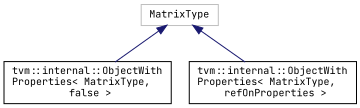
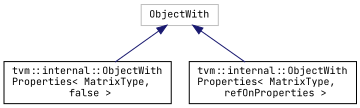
node "MatrixType": label "MatrixType" -> "ObjectWith"
